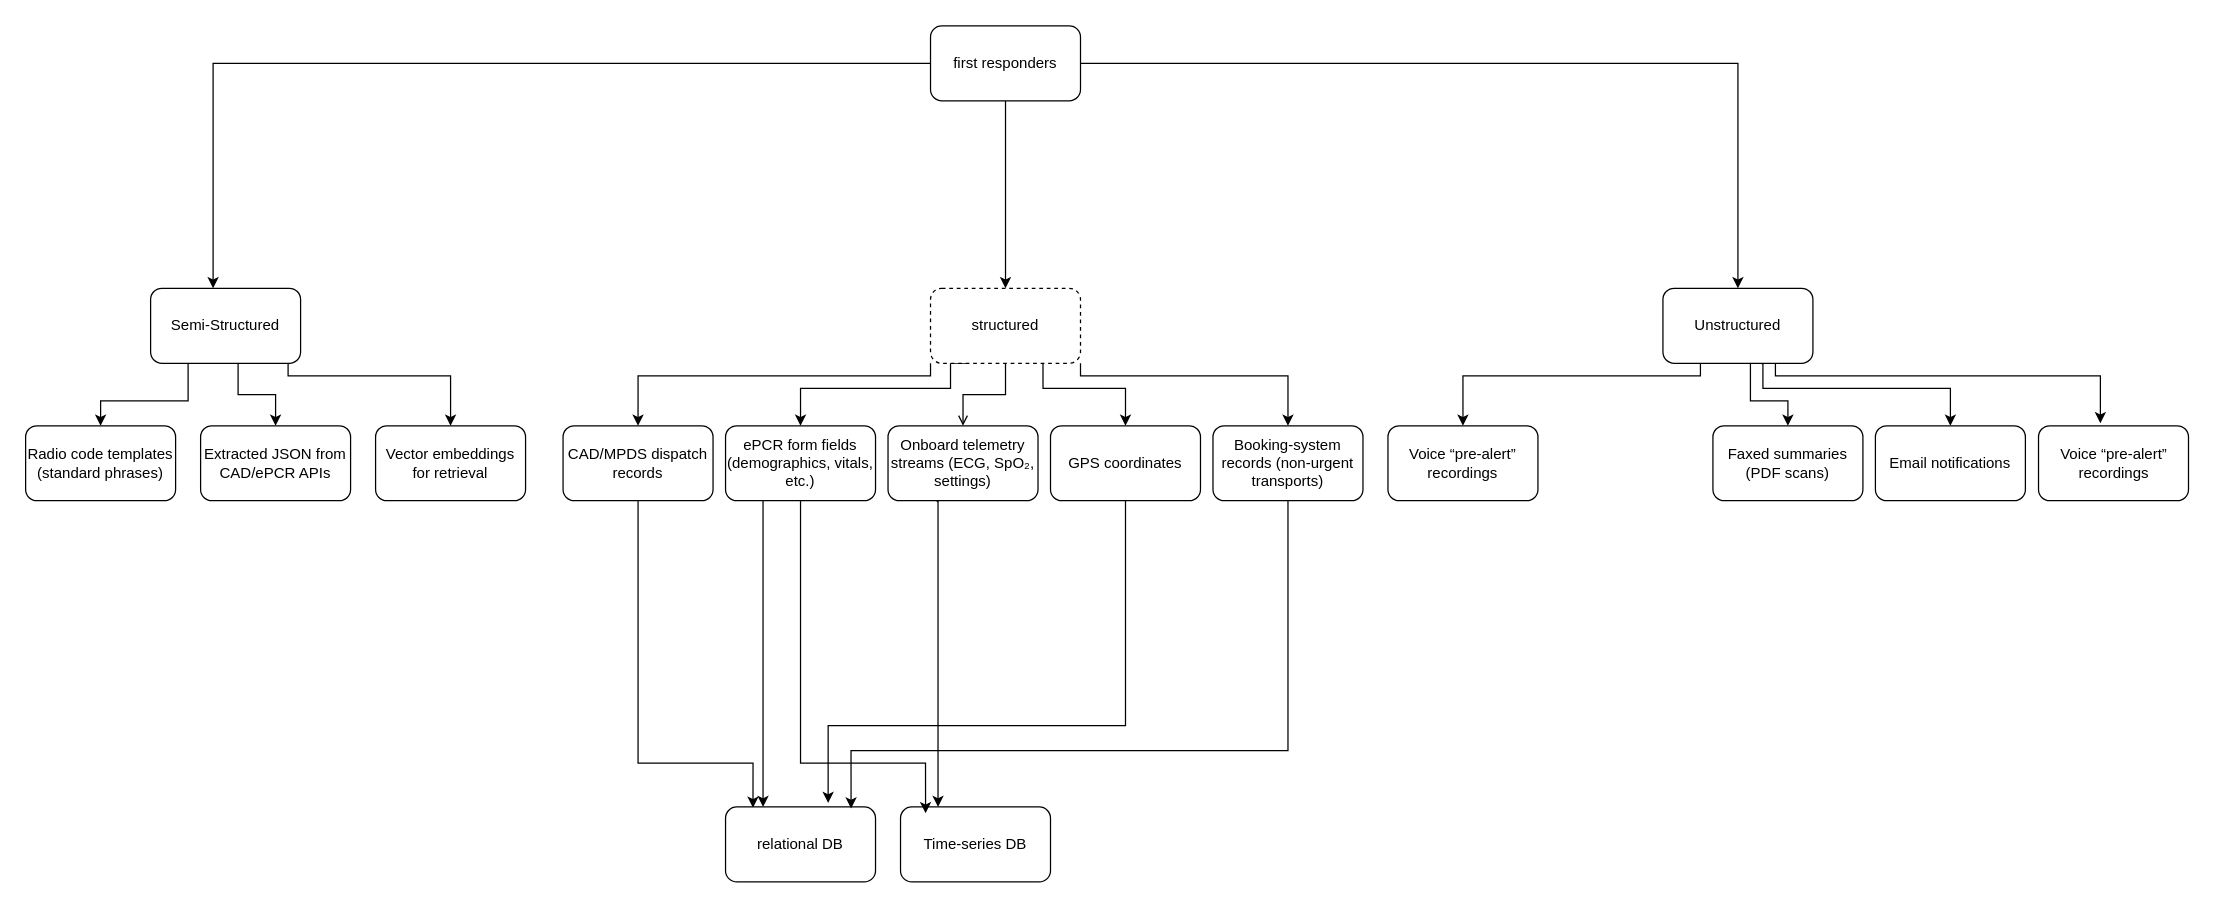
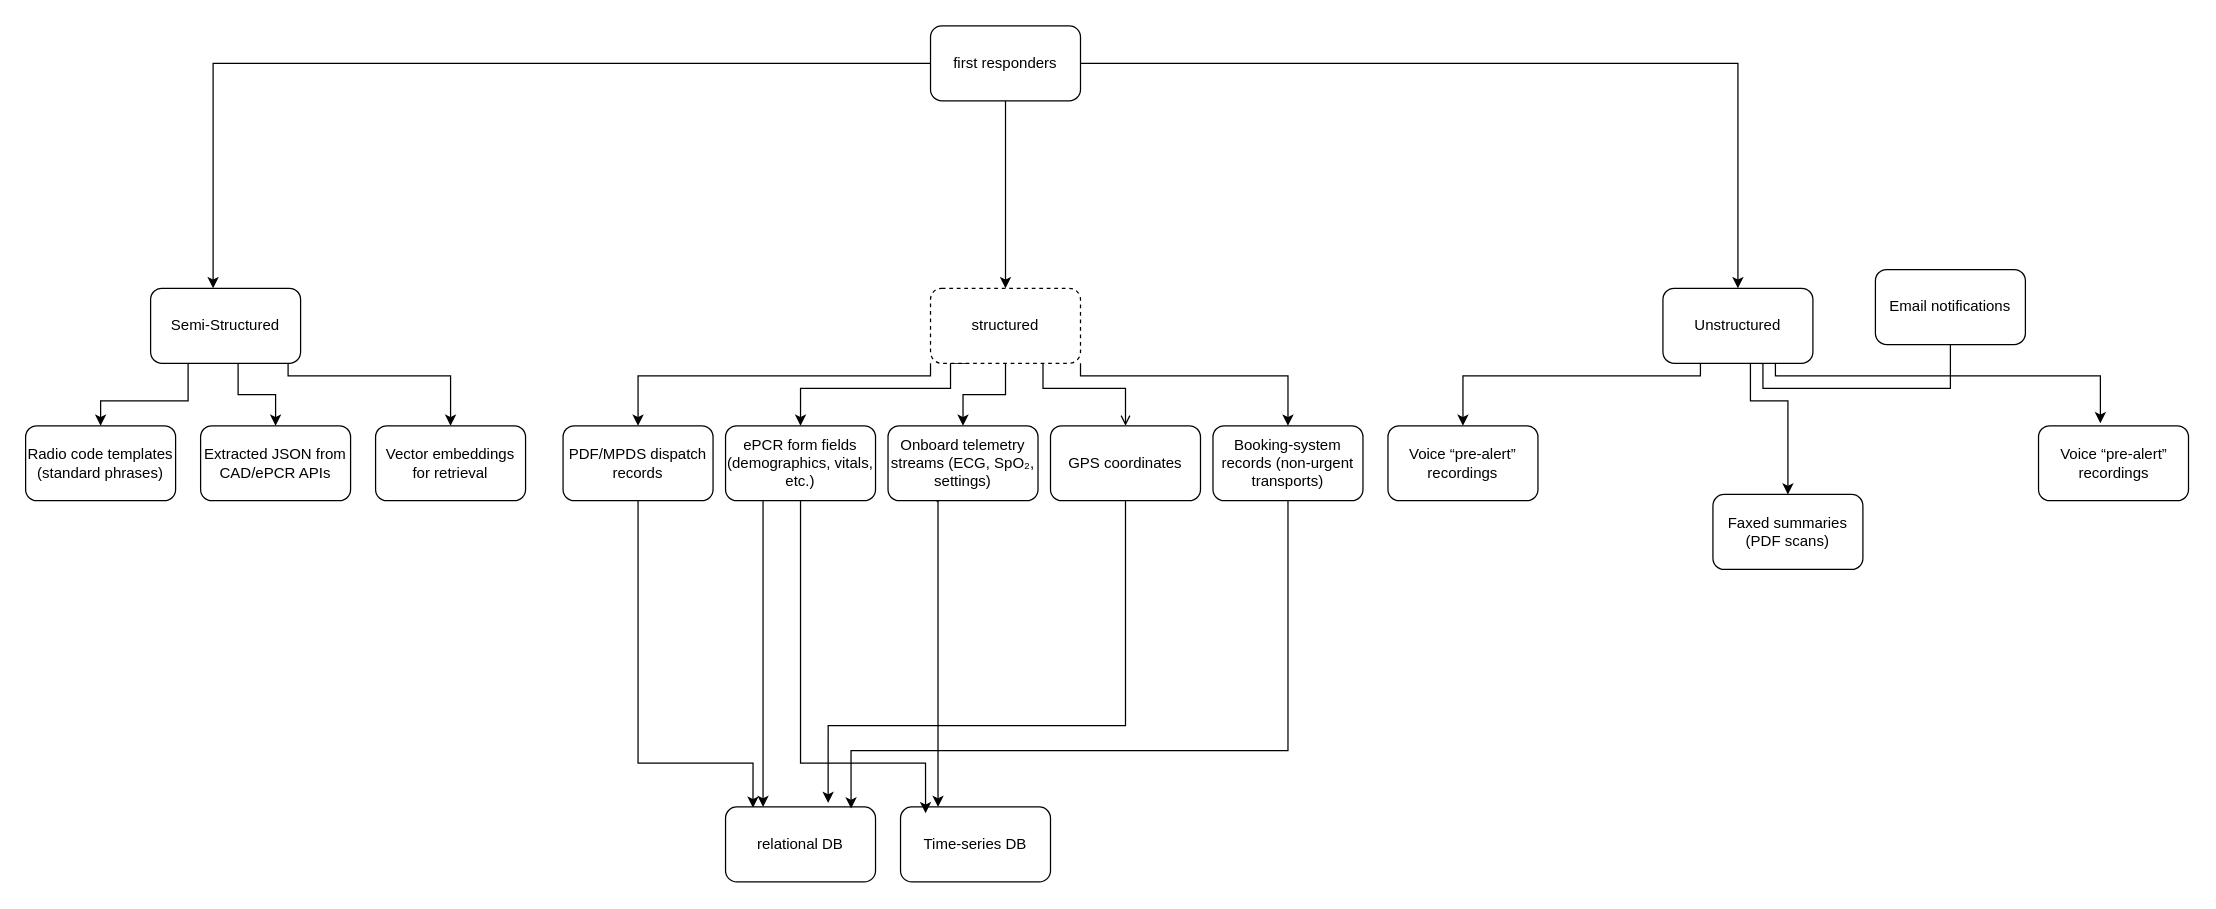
edge "structured" -> "GPS coordinates": arrowhead classic -> open
edge "structured" -> "Onboard telemetry streams (ECG, SpO₂, settings)": arrowhead open -> classic
node "CAD/MPDS dispatch records": label "CAD/MPDS dispatch records" -> "PDF/MPDS dispatch records"
node "Faxed summaries (PDF scans)": moved (1788, 463) -> (1788, 532)
node "Email notifications": moved (1951, 463) -> (1951, 307)
